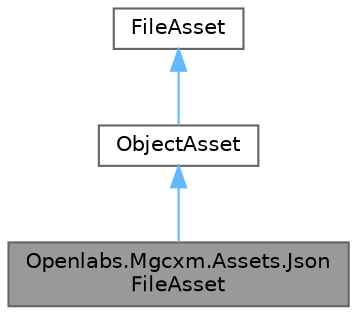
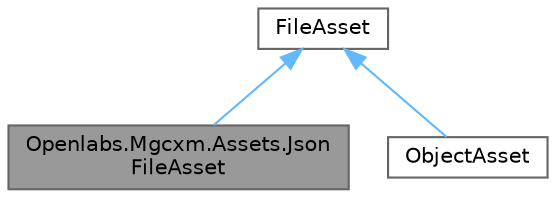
edge "Openlabs.Mgcxm.Assets.Json FileAsset" -> "ObjectAsset": now "Openlabs.Mgcxm.Assets.Json FileAsset" -> "FileAsset"
